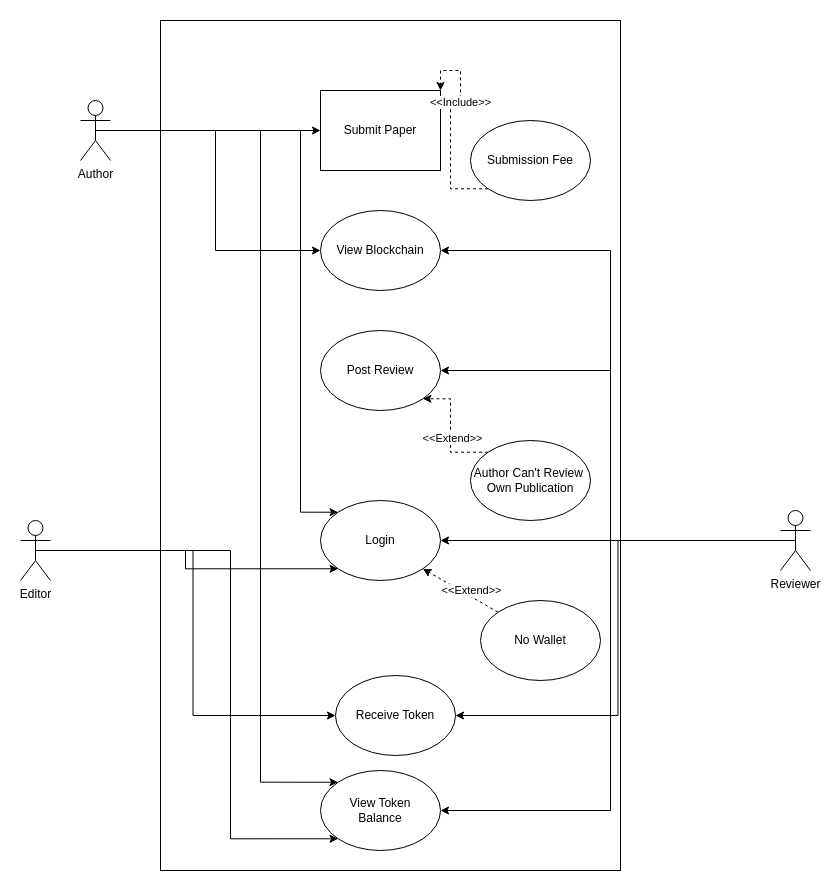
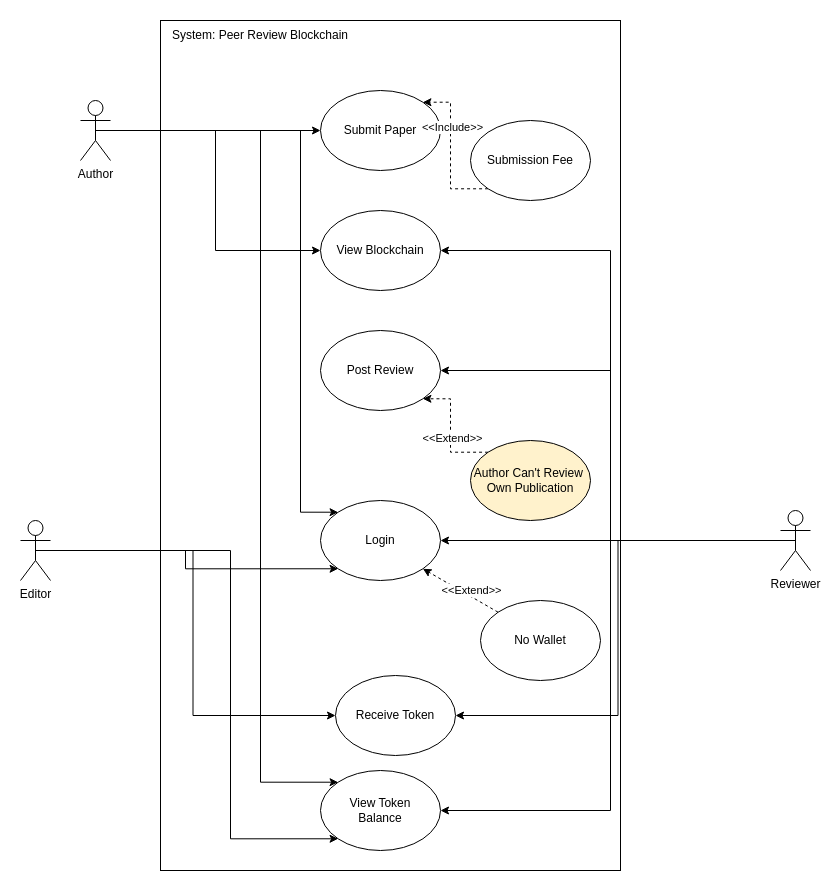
node "System: Peer Review Blockchain": added
node "Submit Paper": shape rectangle -> ellipse
node "Author Can't Review Own Publication": fillcolor #ffffff -> #fff2cc
